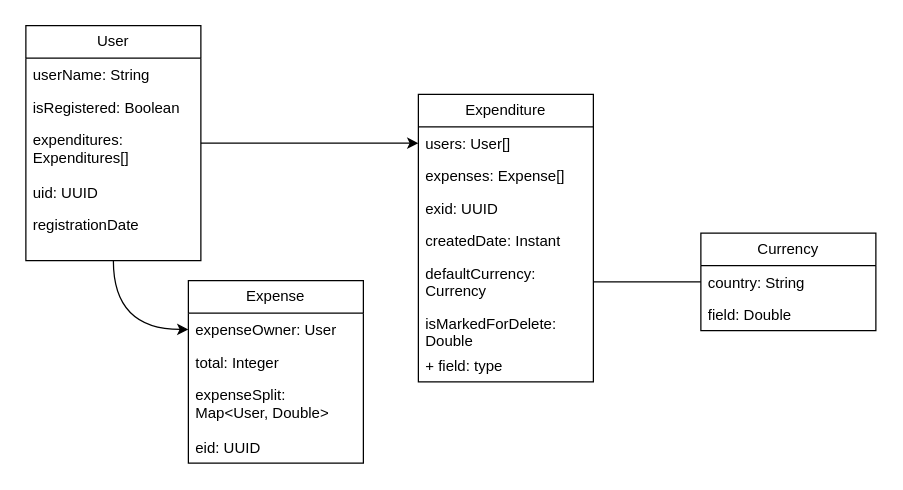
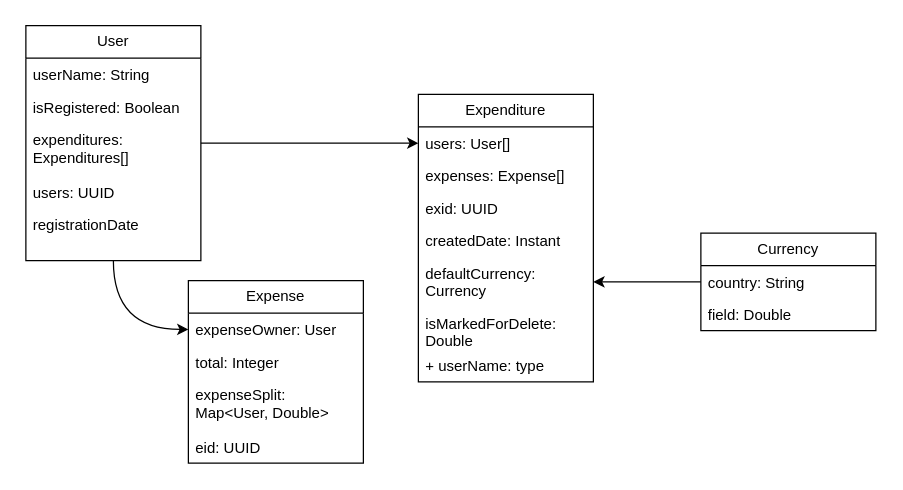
node "uid: UUID": label "uid: UUID" -> "users: UUID"
edge "defaultCurrency: Currency" -- "Currency": arrowhead none -> classic
node "+ field: type": label "+ field: type" -> "+ userName: type"
